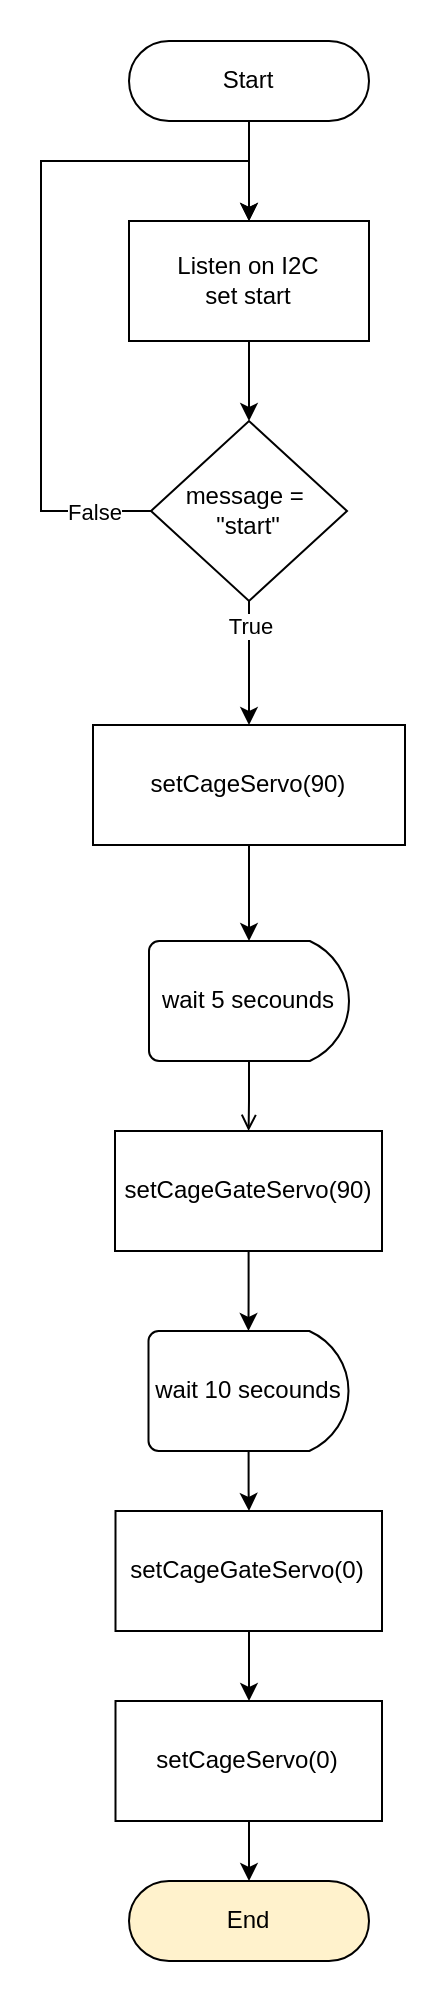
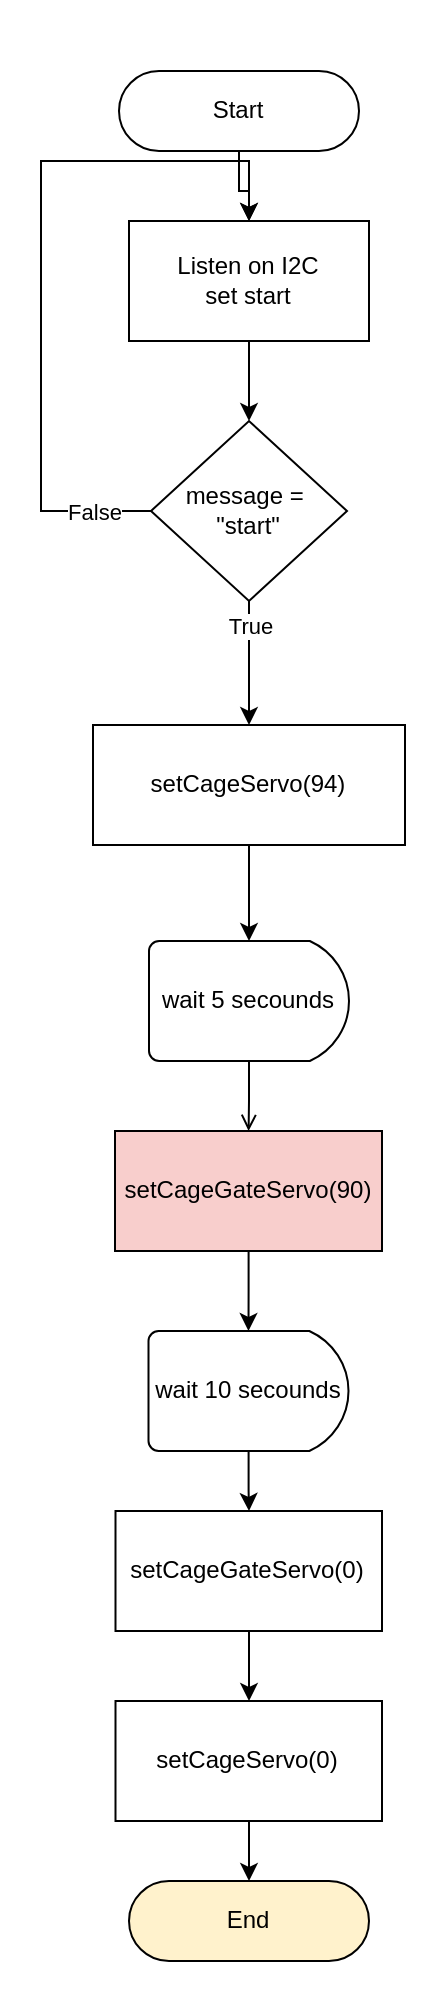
node "Start": moved (249, 81) -> (239, 111)
node "setCageServo(90)": label "setCageServo(90)" -> "setCageServo(94)"
node "setCageGateServo(90)": fillcolor #ffffff -> #f8cecc
